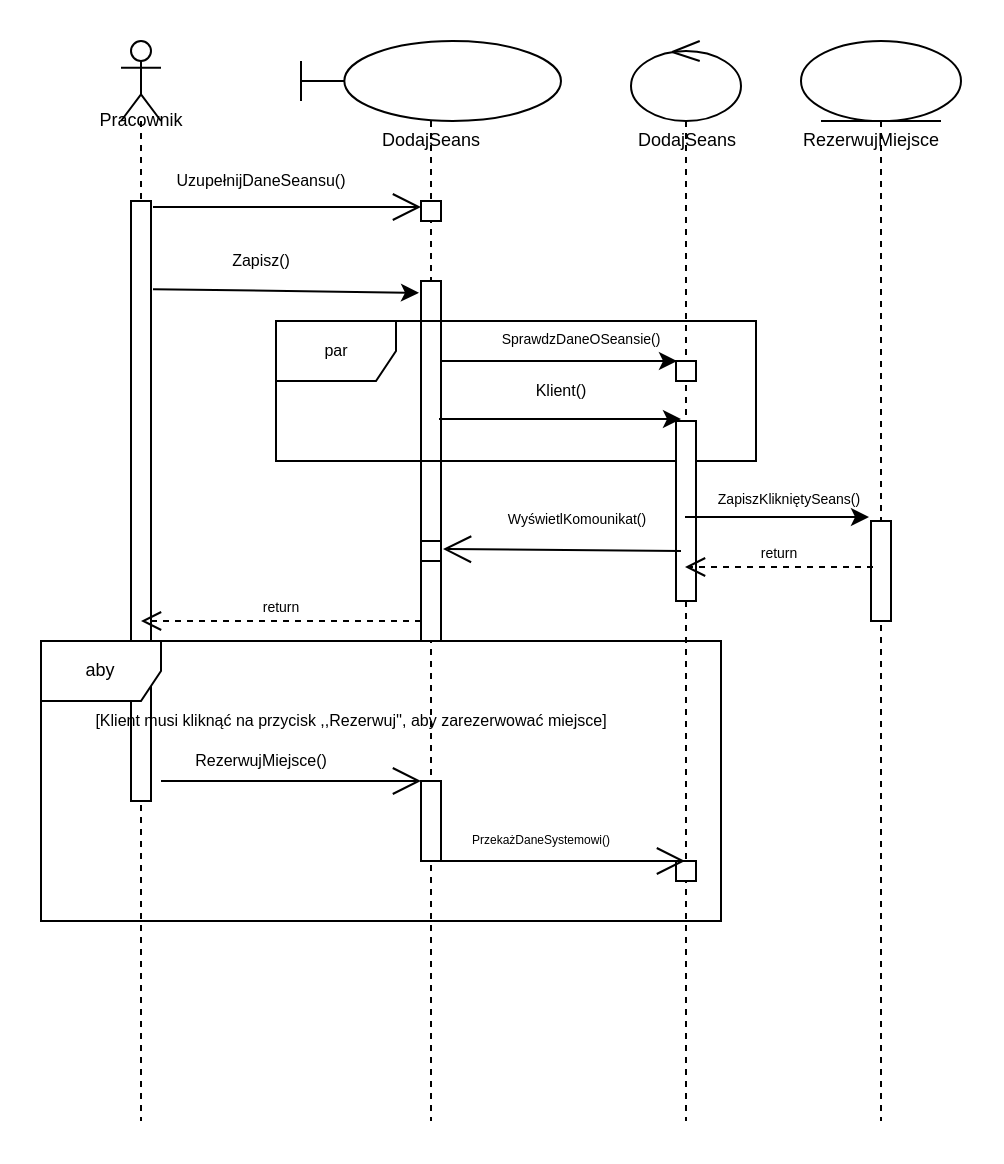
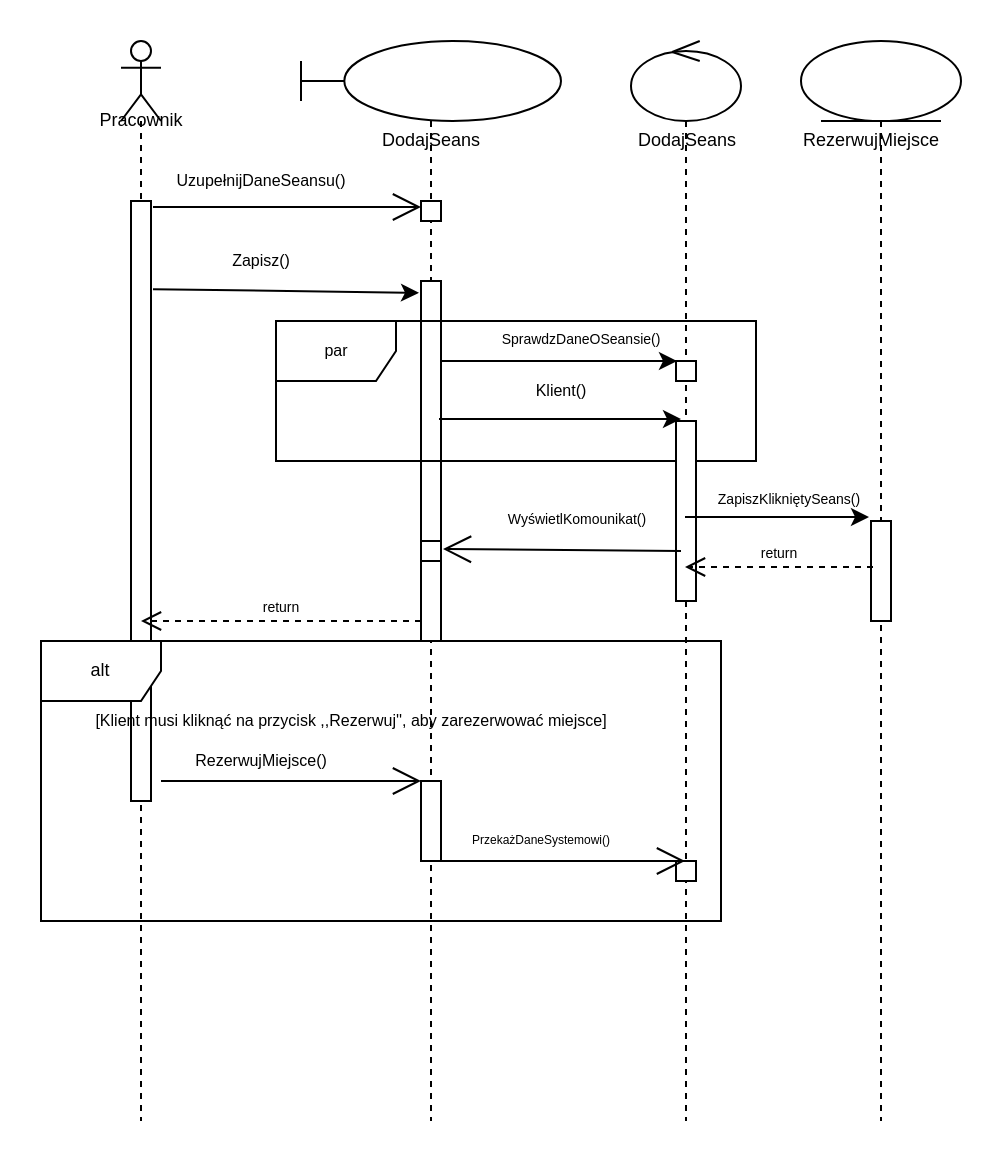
node "aby": label "aby" -> "alt"
